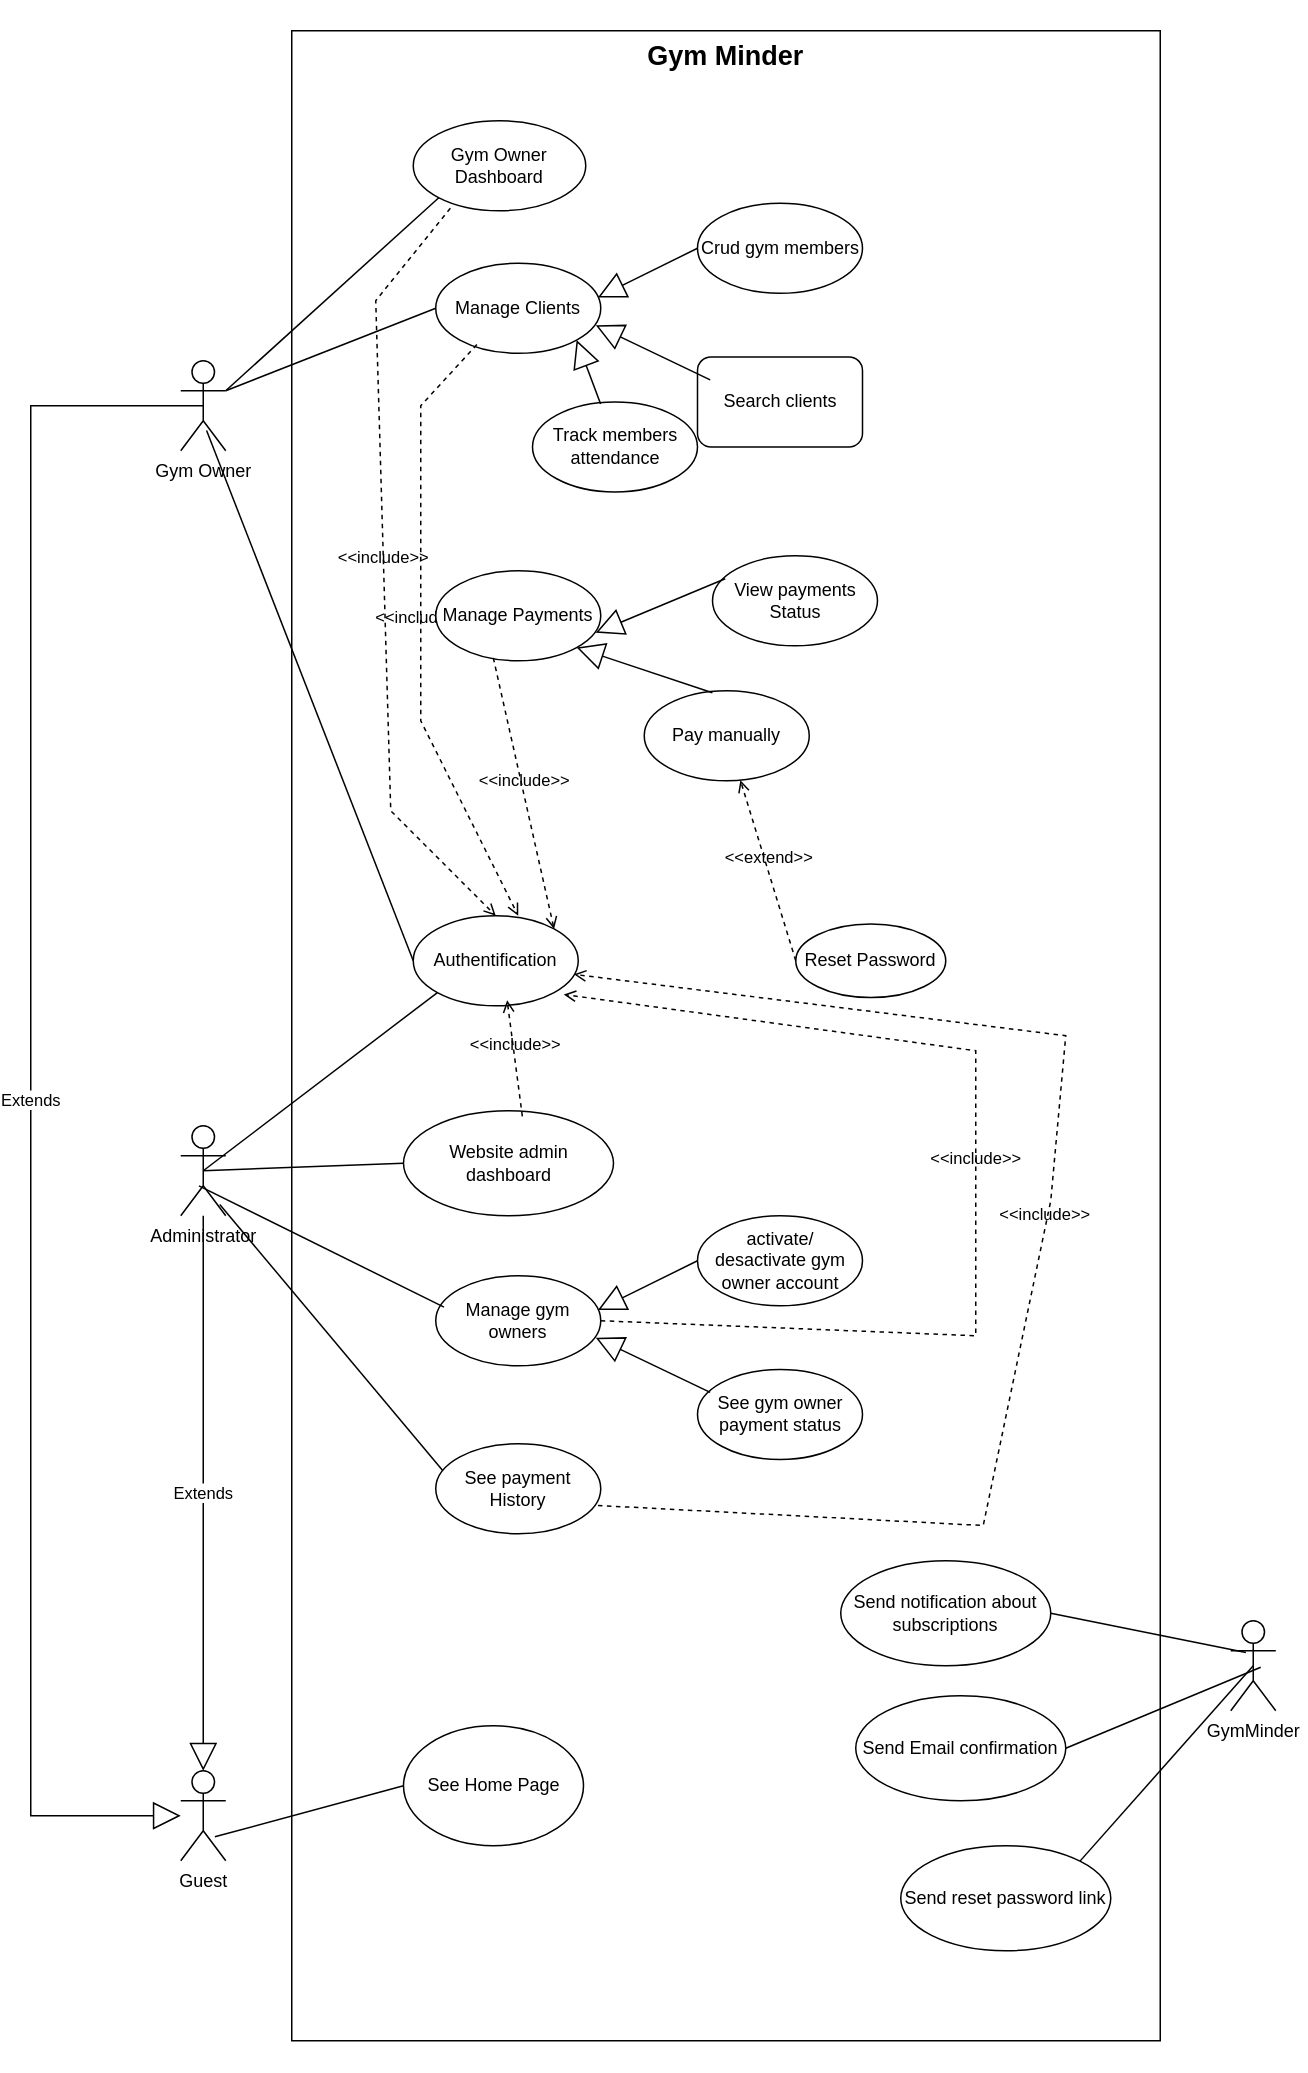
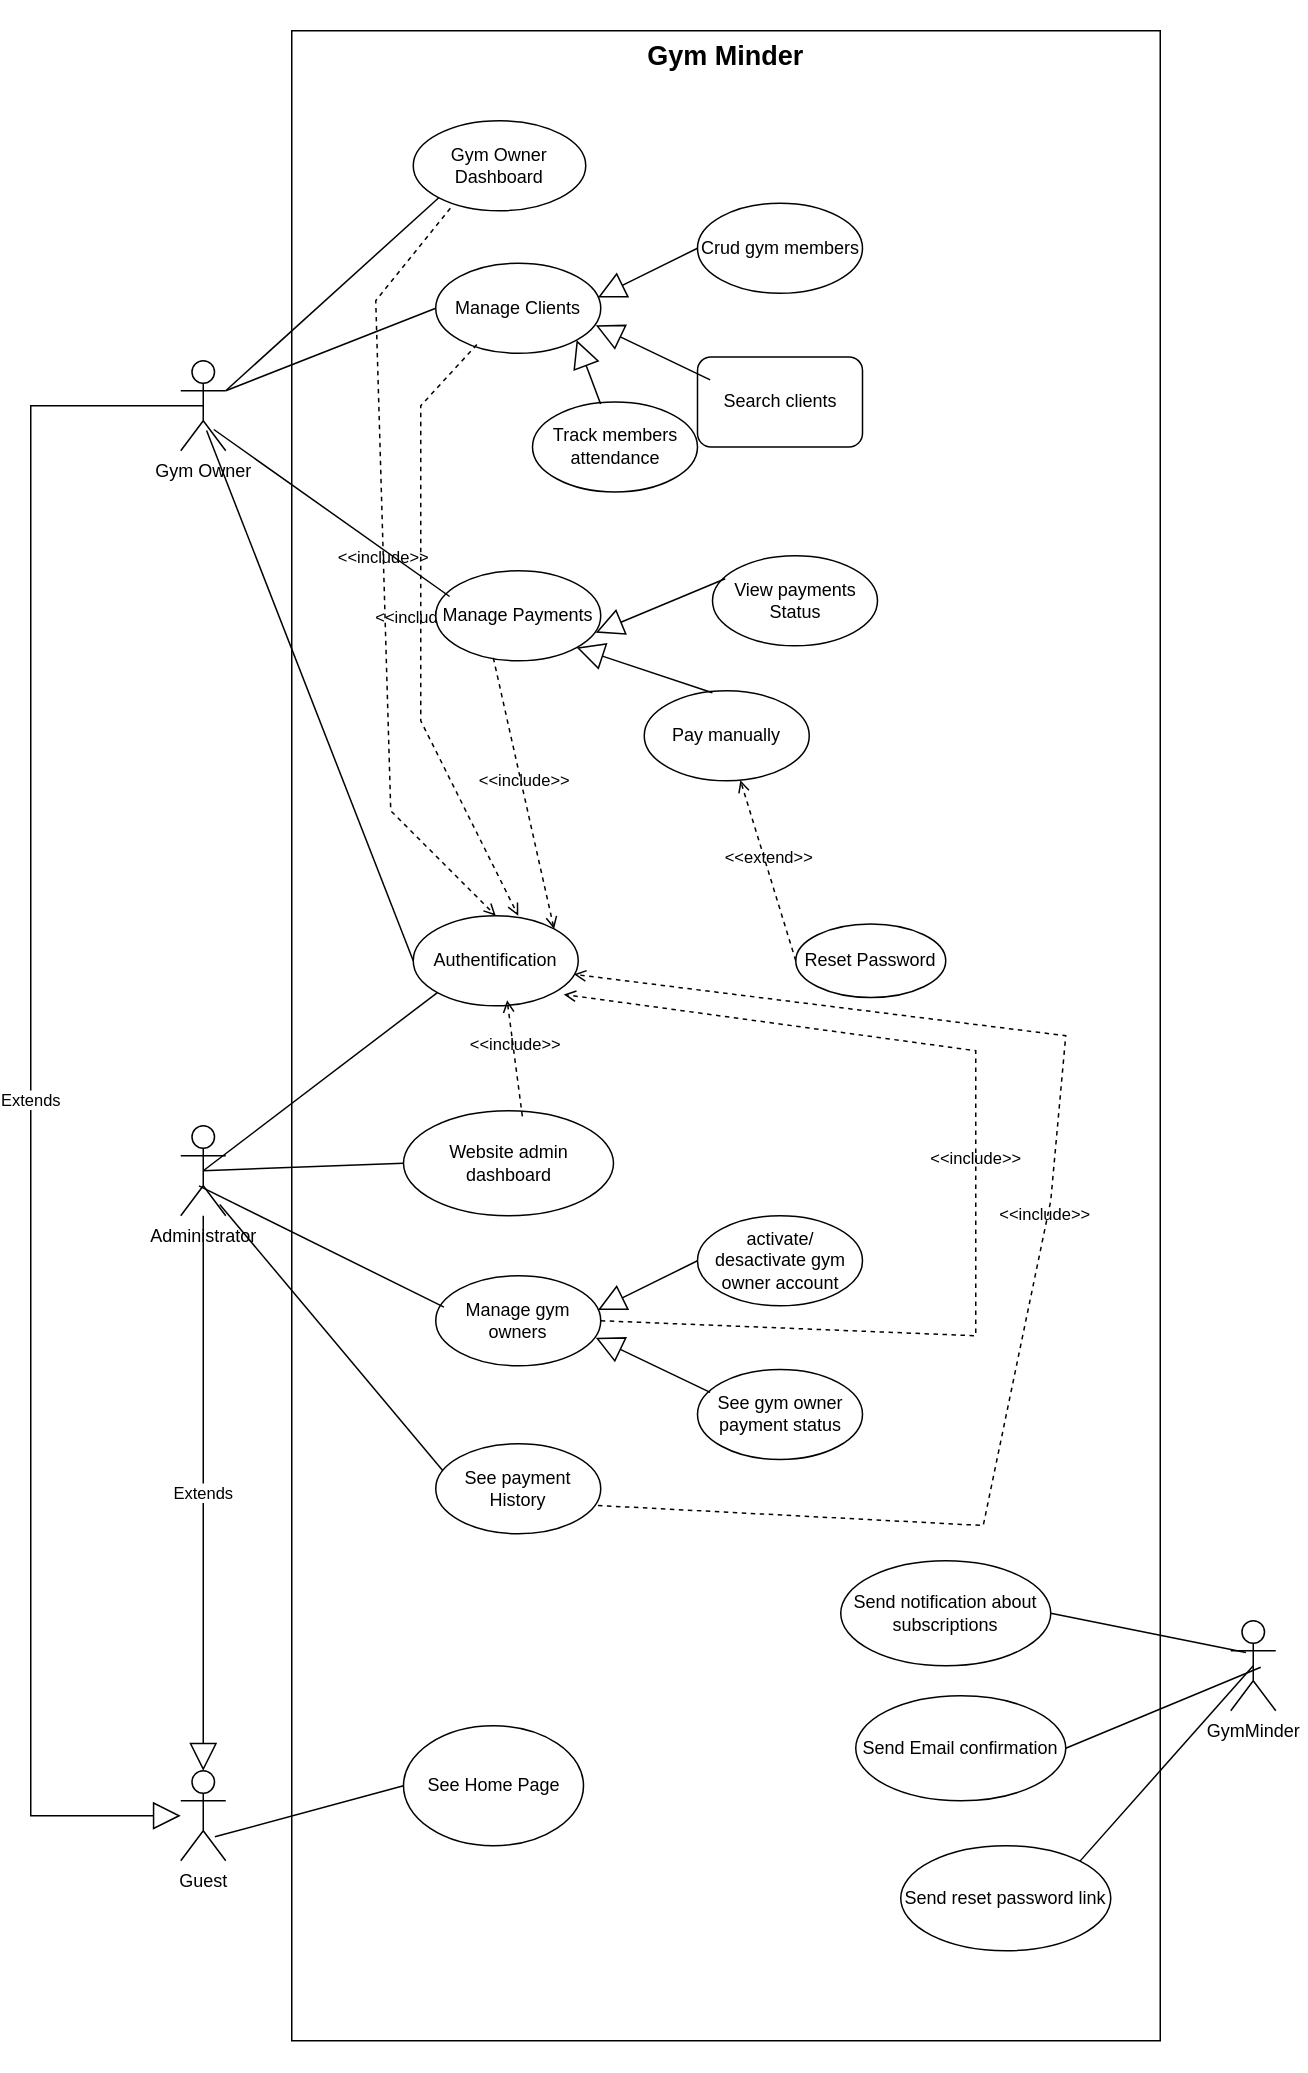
edge "Gym Owner" -- "Manage Payments": added
